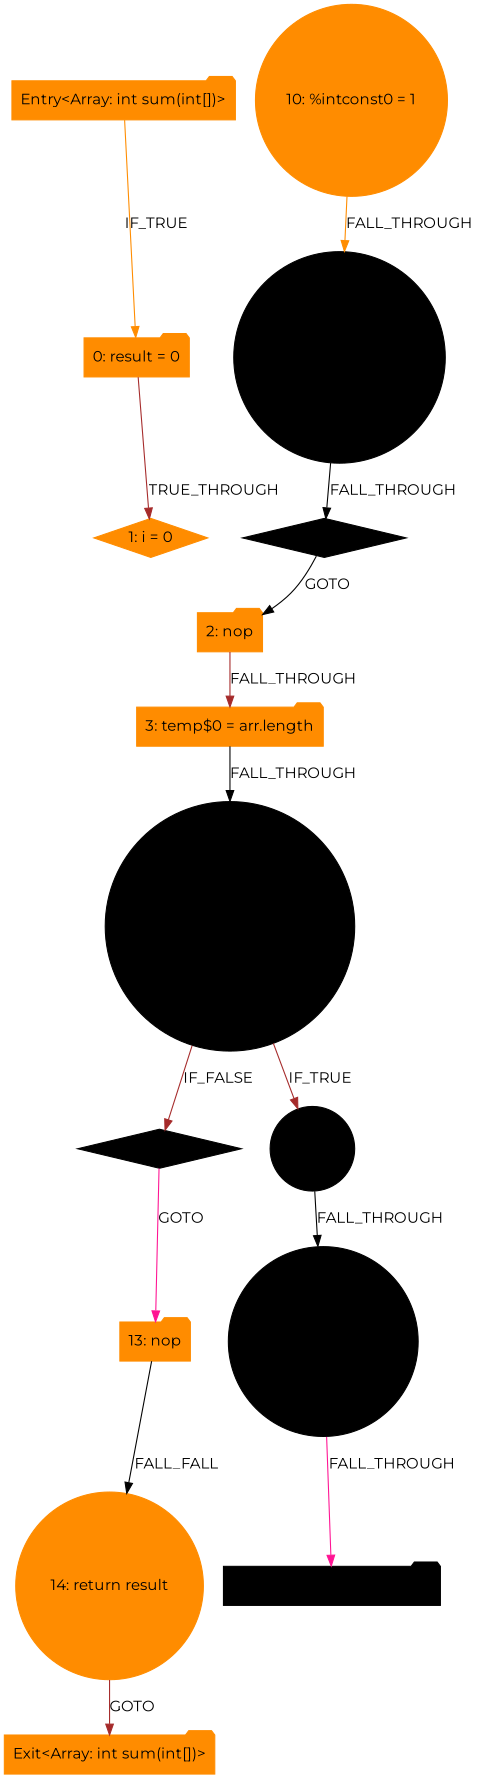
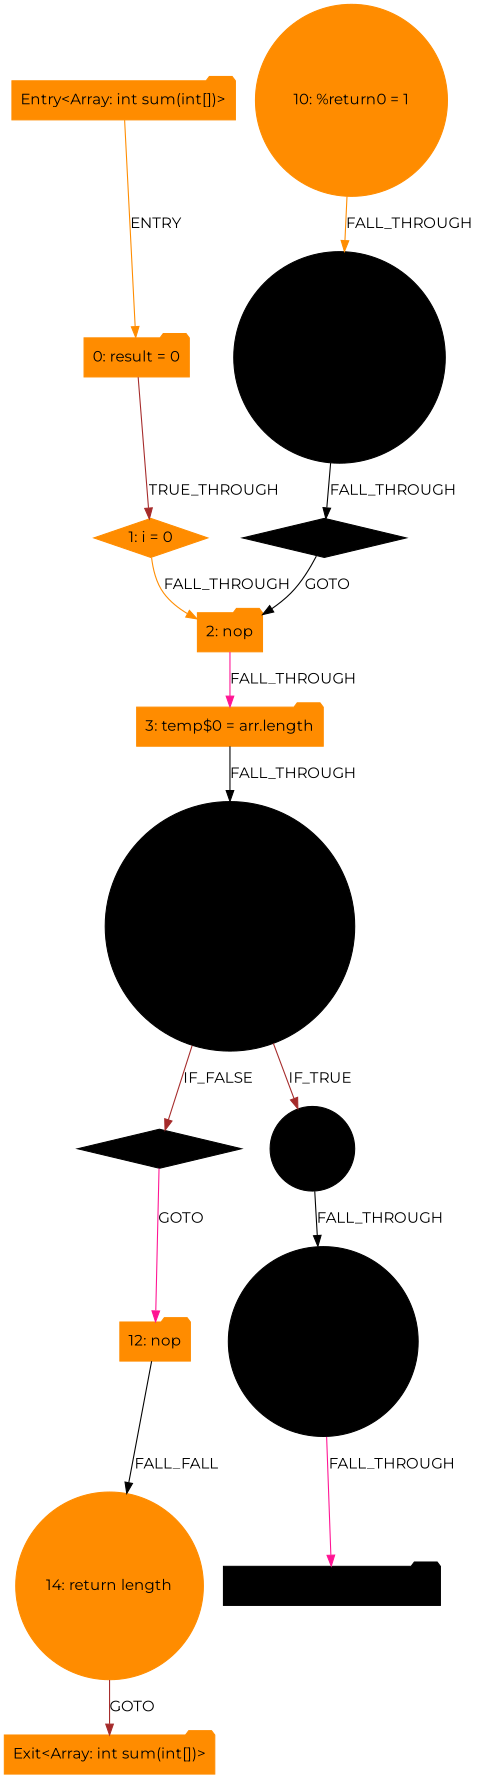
node "10: %intconst0 = 1": label "10: %intconst0 = 1" -> "10: %return0 = 1"
edge "Entry<Array: int sum(int[])>" -> "0: result = 0": label "IF_TRUE" -> "ENTRY"
edge "1: i = 0" -> "2: nop": added, label "FALL_THROUGH"
edge "2: nop" -> "3: temp$0 = arr.length": color brown -> deeppink
node "13: nop": label "13: nop" -> "12: nop"
node "14: return result": label "14: return result" -> "14: return length"
